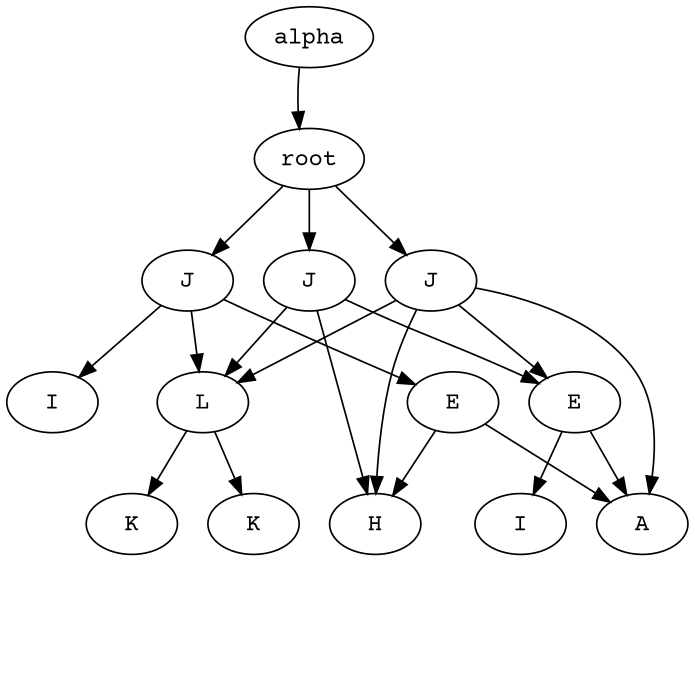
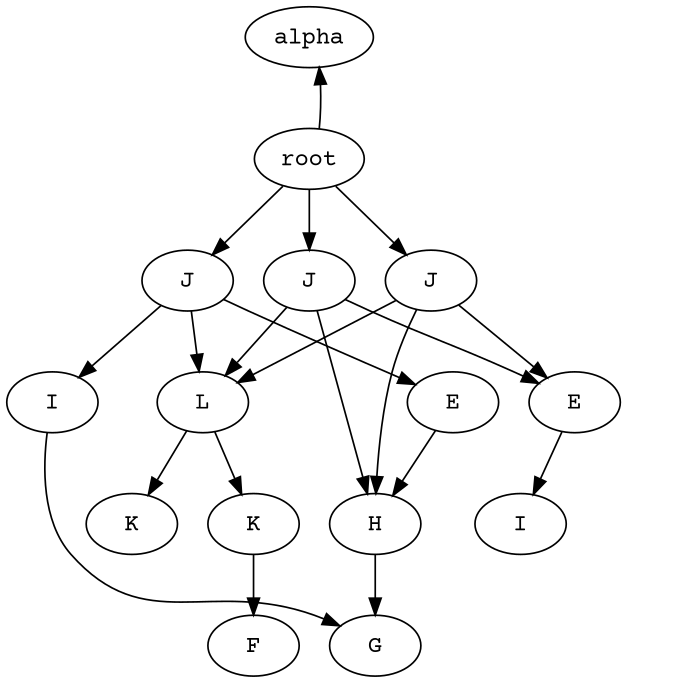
edge "alpha" -> "root": reversed
node "A": removed
node "F": added
node "G": added
